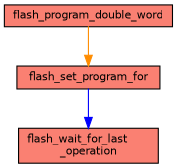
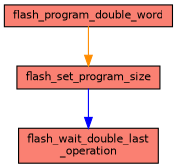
node "flash_set_program_for": label "flash_set_program_for" -> "flash_set_program_size"
node "flash_wait_for_last _operation": label "flash_wait_for_last _operation" -> "flash_wait_double_last _operation"
